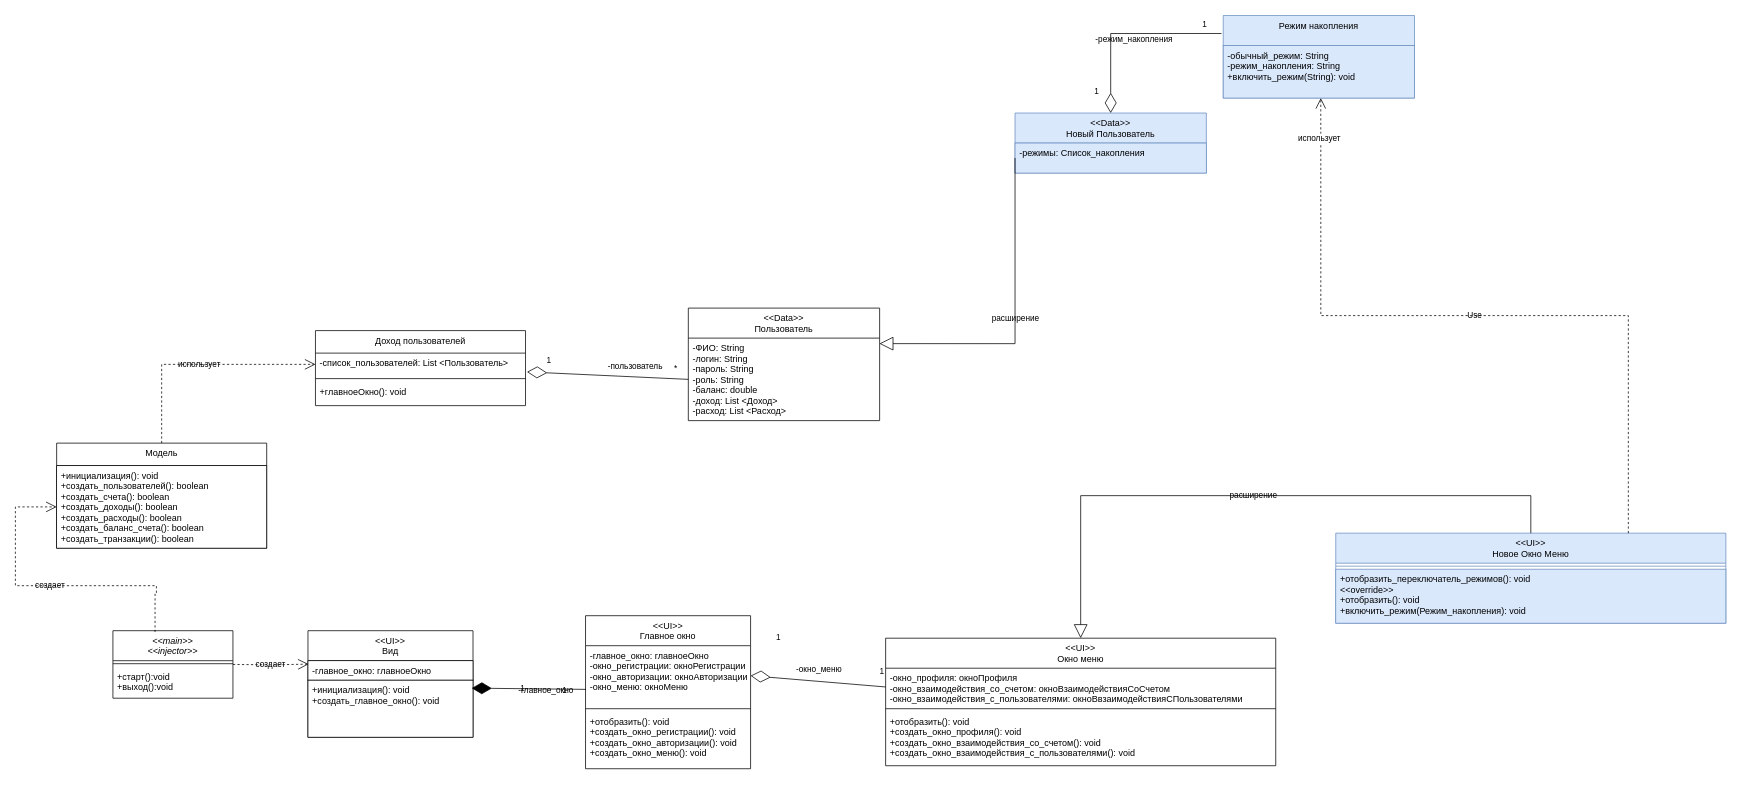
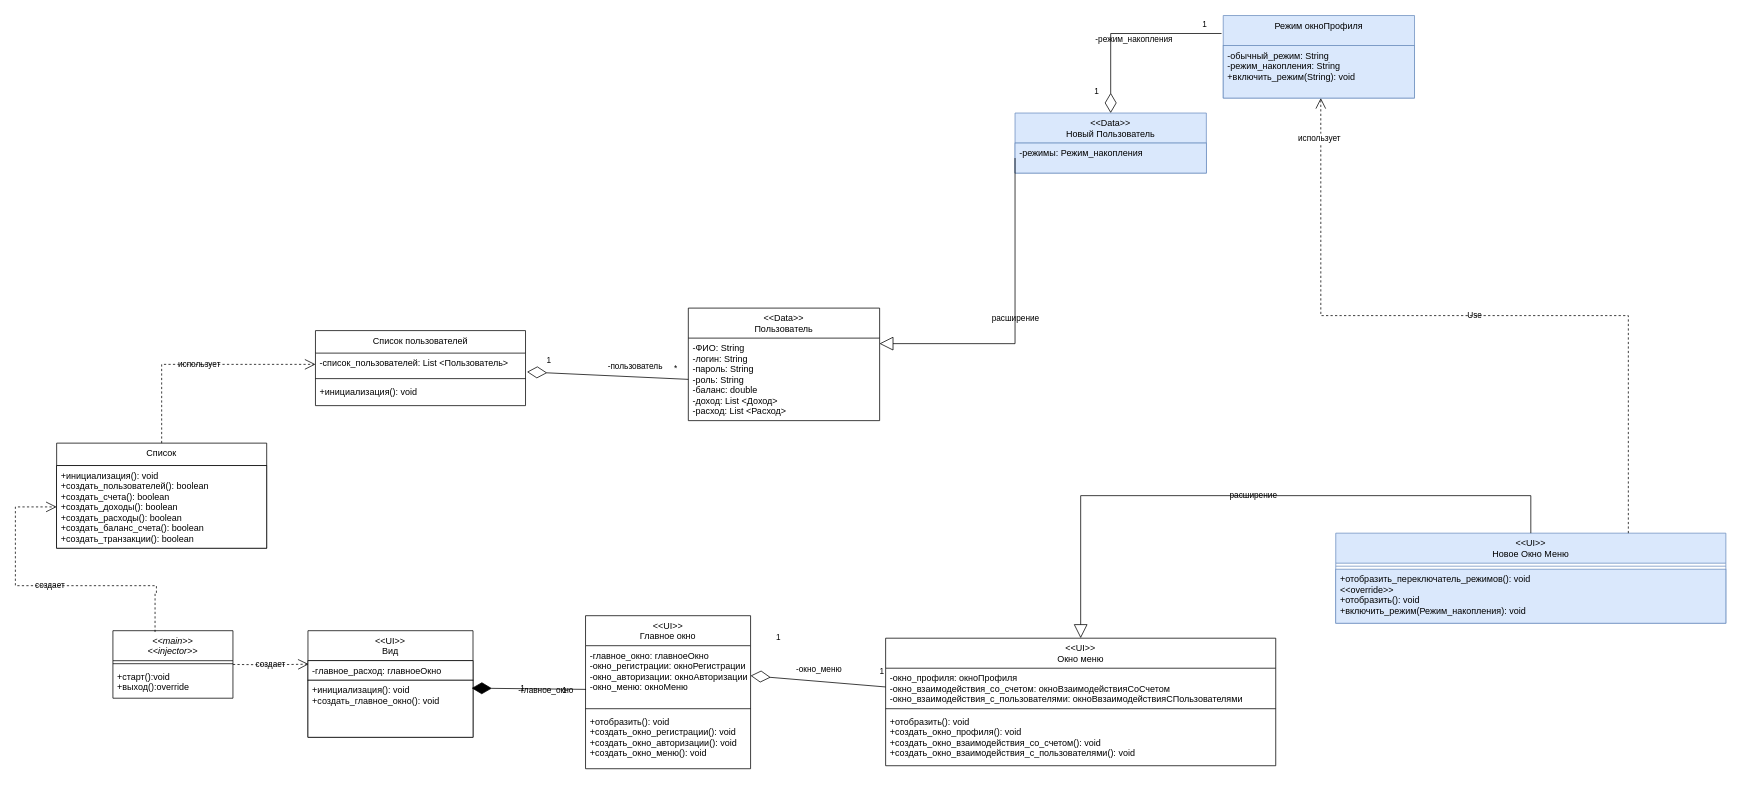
node "Режим накопления": label "Режим накопления" -> "Режим окноПрофиля"
node "-режимы: Список_накопления": label "-режимы: Список_накопления" -> "-режимы: Режим_накопления"
node "Доход пользователей": label "Доход пользователей" -> "Список пользователей"
node "+главноеОкно(): void": label "+главноеОкно(): void" -> "+инициализация(): void"
node "Модель": label "Модель" -> "Список"
node "-главное_окно: главноеОкно": label "-главное_окно: главноеОкно" -> "-главное_расход: главноеОкно"
node "+старт():void +выход():void": label "+старт():void +выход():void" -> "+старт():void +выход():override"
